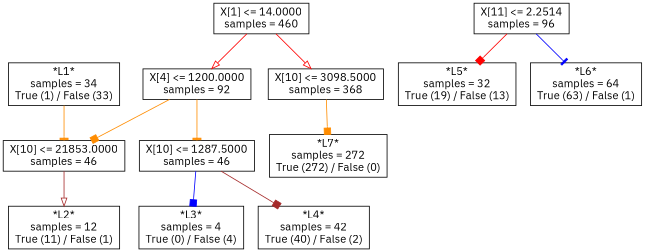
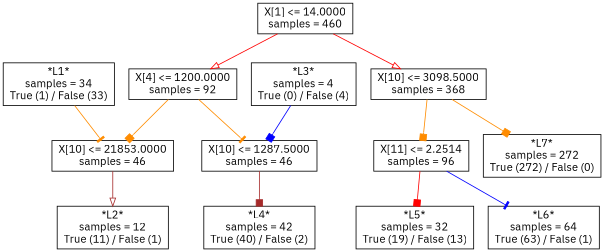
edge "X[10] <= 3098.5000 samples = 368" -> "X[11] <= 2.2514 samples = 96": added
edge "X[10] <= 1287.5000 samples = 46" -> "*L3* samples = 4 True (0) / False (4)": reversed
